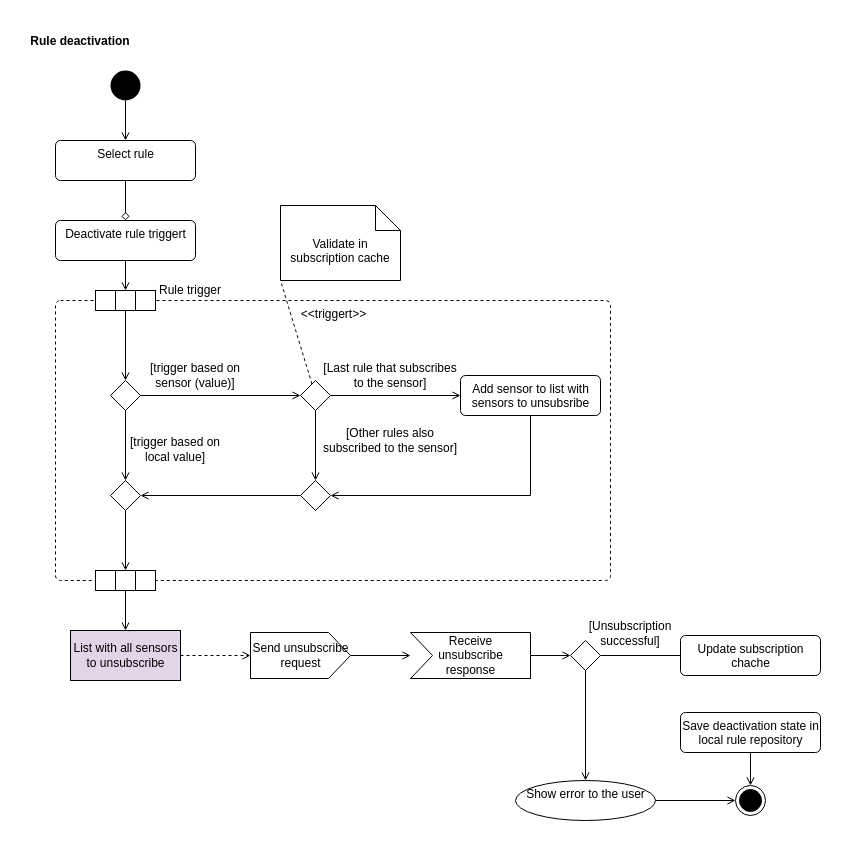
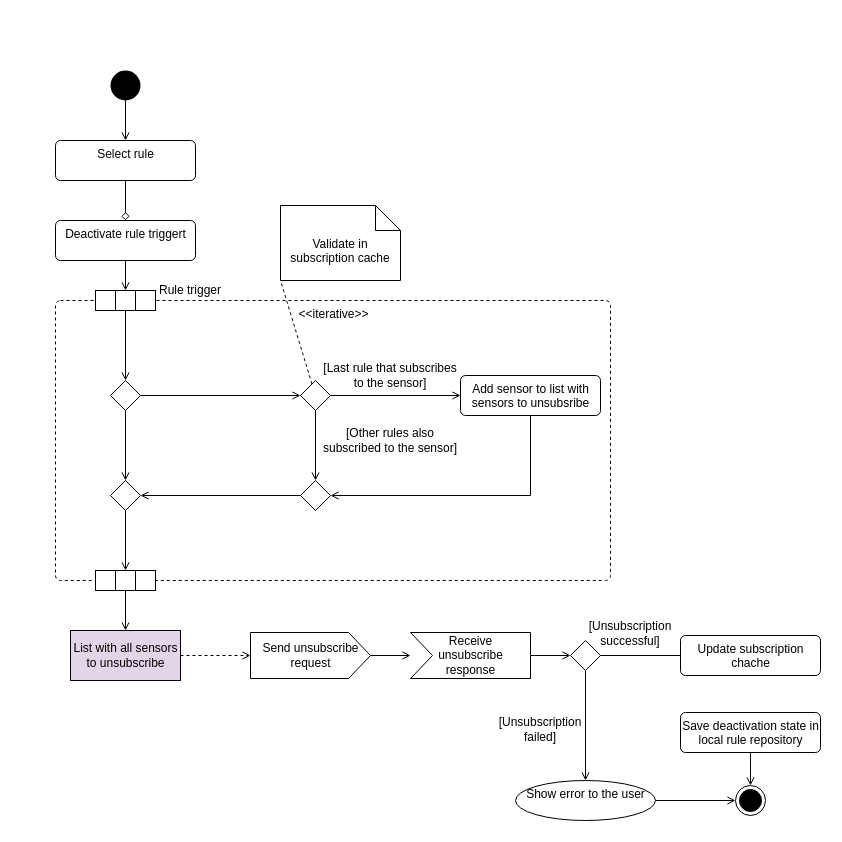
node "Rule deactivation": removed
node "<<triggert>>": label "<<triggert>>" -> "<<iterative>>"
node "[trigger based on sensor (value)]": removed
node "[trigger based on local value]": removed
node "Send unsubscribe request": size 100x46 -> 120x46
node "[Unsubscription failed]": added
